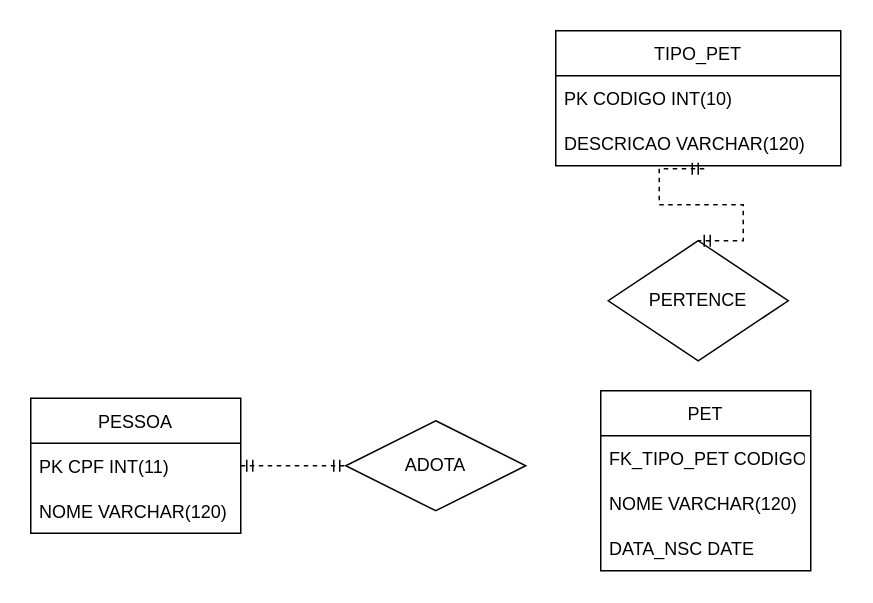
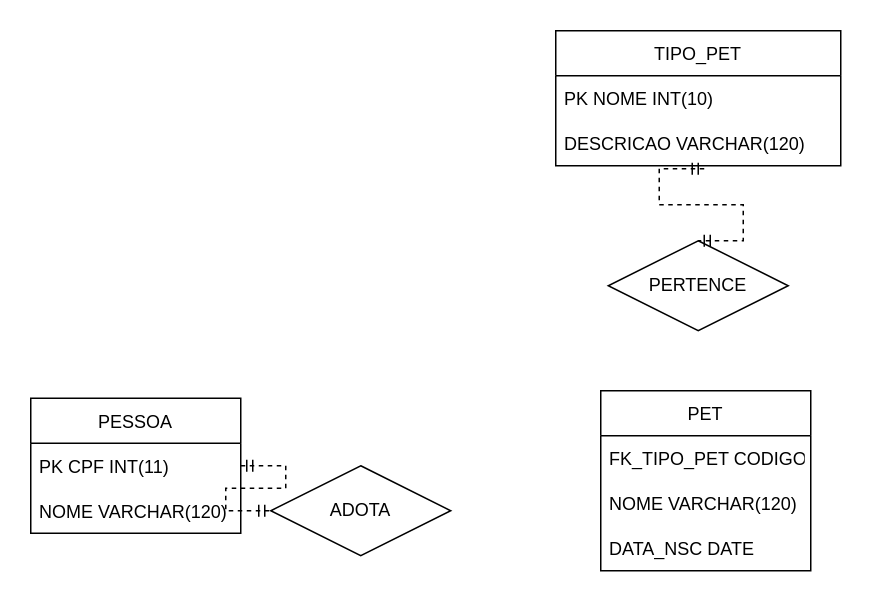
node "PK CODIGO INT(10)": label "PK CODIGO INT(10)" -> "PK NOME INT(10)"
node "PERTENCE": size 180x120 -> 180x90
node "ADOTA": moved (436, 466) -> (361, 511)
